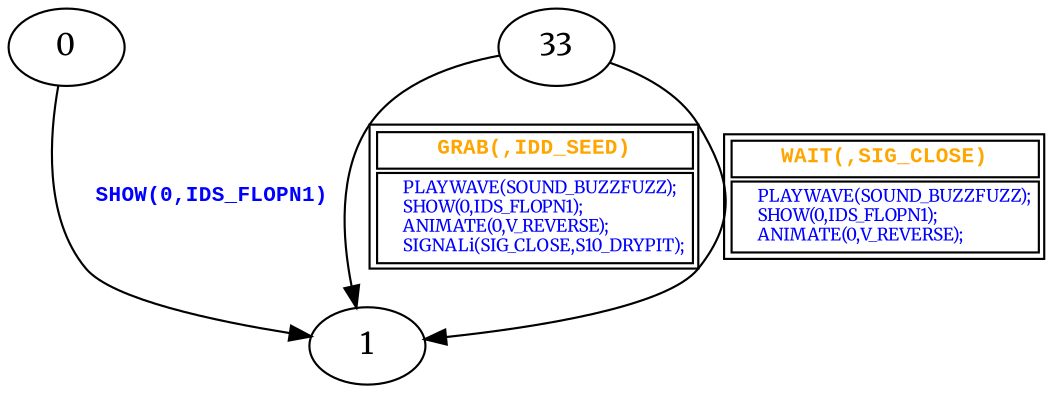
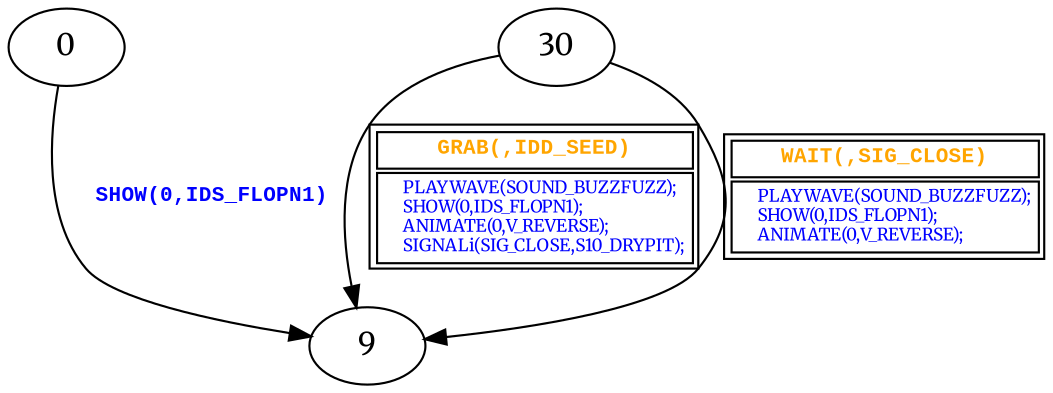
node "33": label "33" -> "30"
node "1": label "1" -> "9"
